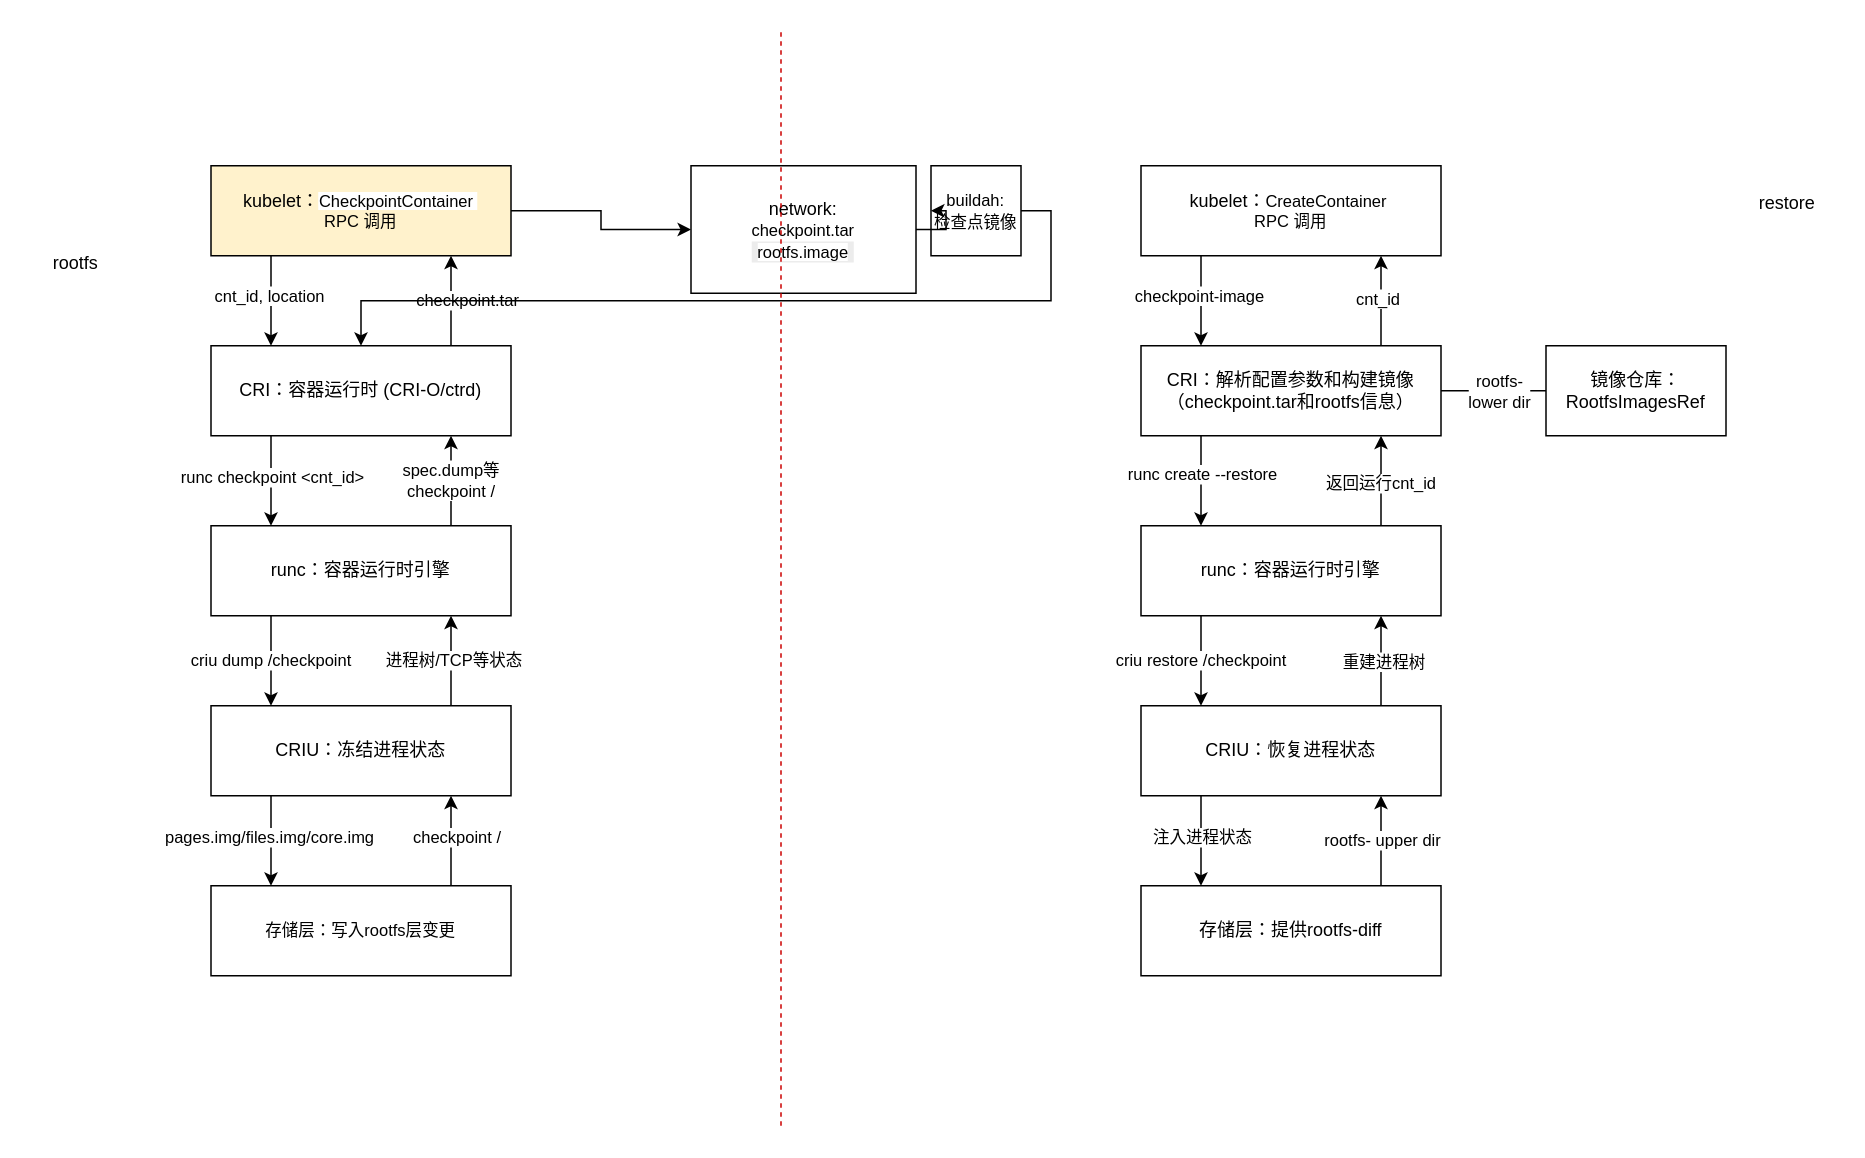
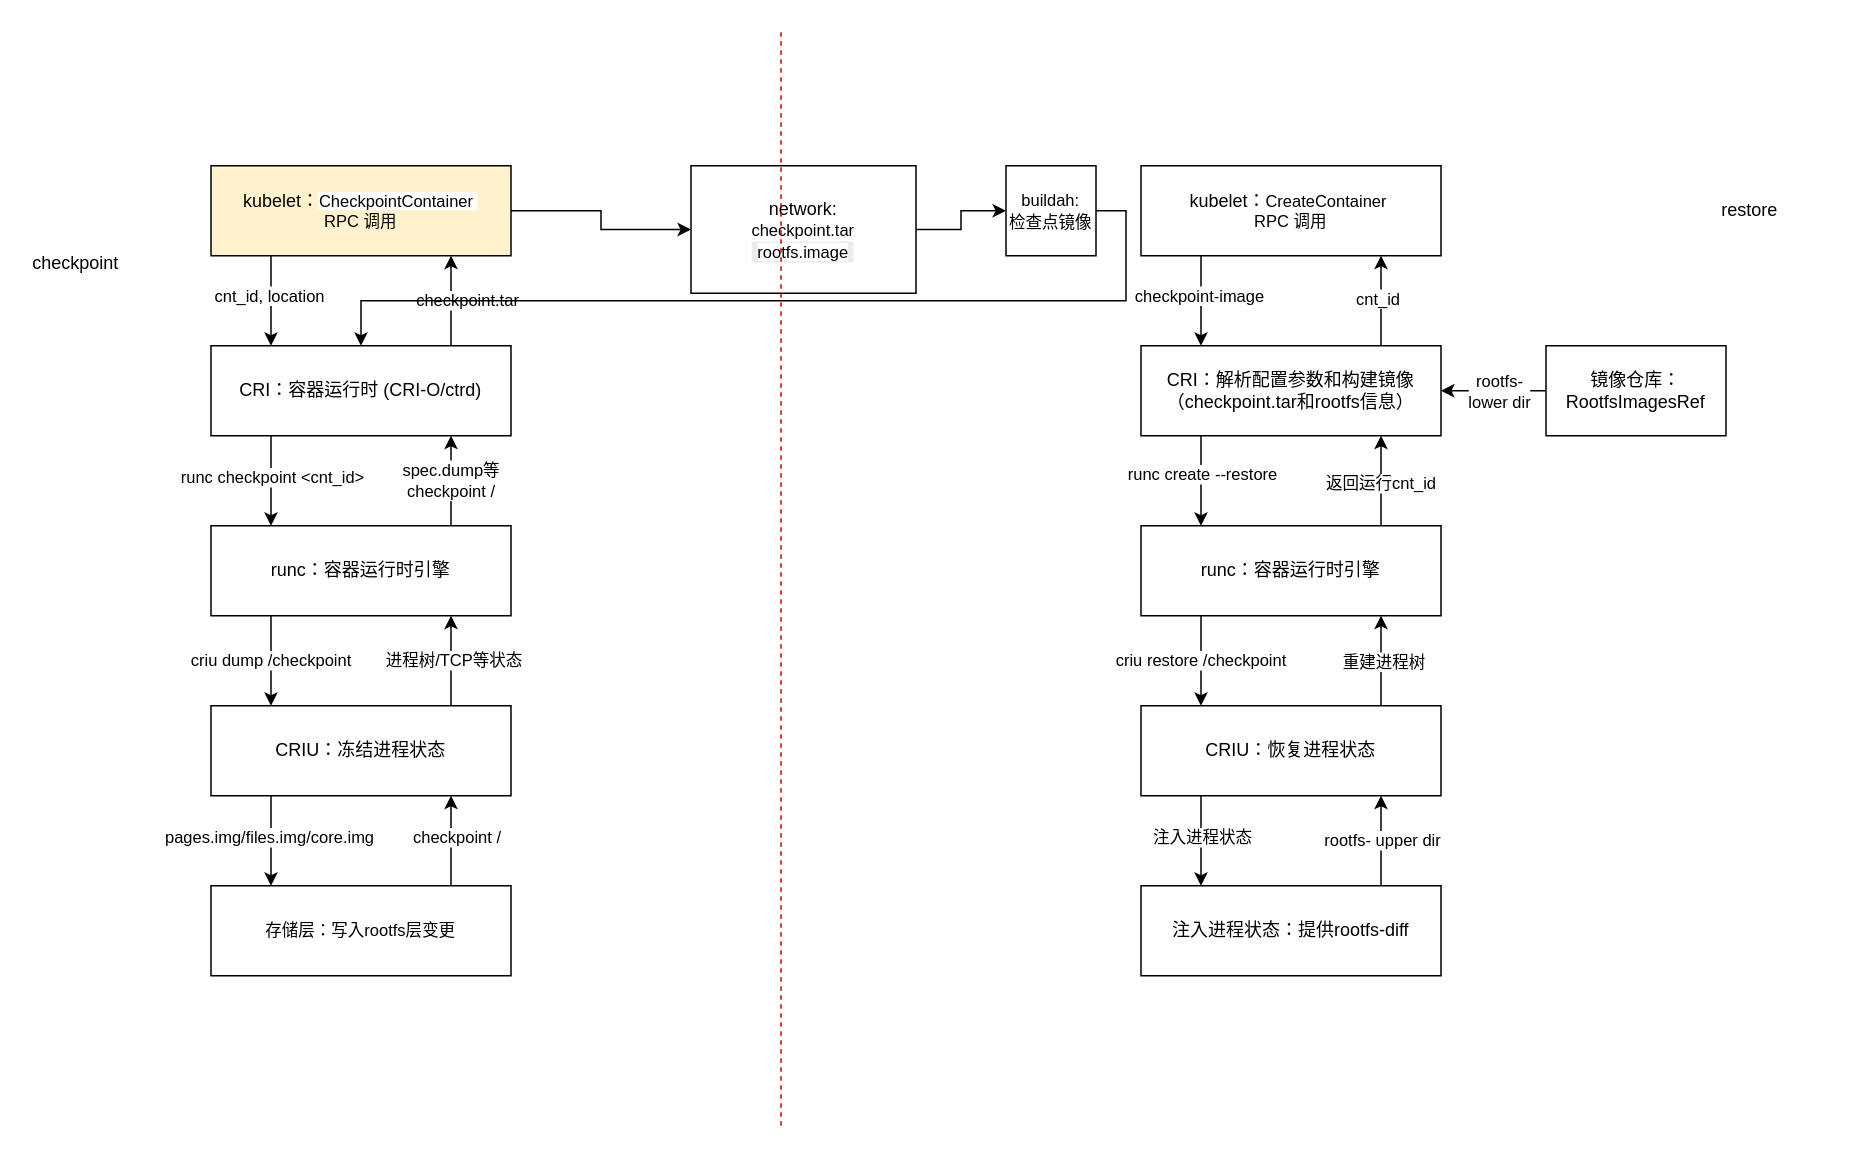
node "restore": moved (1787, 203) -> (1750, 211)
node "buildah: 检查点镜像": moved (976, 211) -> (1051, 211)
node "rootfs": label "rootfs" -> "checkpoint"
edge "CRI：解析配置参数和构建镜像 （checkpoint.tar和rootfs信息）" -- "镜像仓库：RootfsImagesRef": arrowhead none -> classic
node "存储层：提供rootfs-diff": label "存储层：提供rootfs-diff" -> "注入进程状态：提供rootfs-diff"
